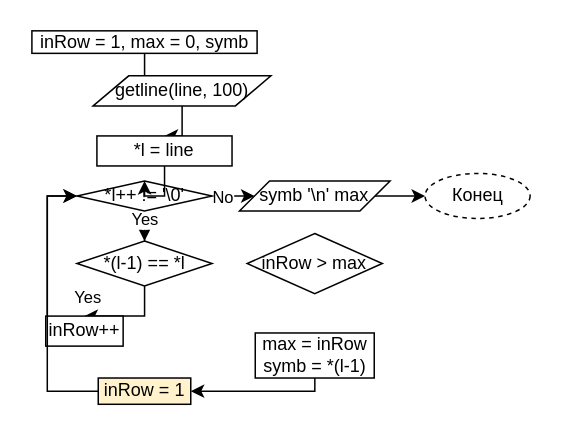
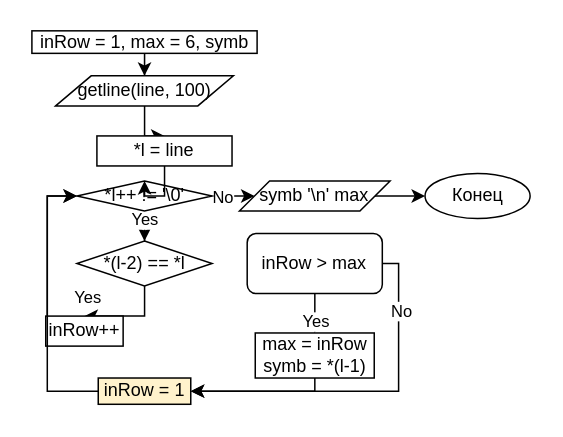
node "inRow = 1, max = 0, symb": label "inRow = 1, max = 0, symb" -> "inRow = 1, max = 6, symb"
node "getline(line, 100)": moved (182, 91) -> (144, 91)
node "Конец": style dashed -> solid
node "*(l-1) == *l": label "*(l-1) == *l" -> "*(l-2) == *l"
node "inRow > max": shape diamond -> rounded rectangle
edge "inRow > max" -> "max = inRow symb = *(l-1)": added, label "Yes"
edge "inRow > max" -> "inRow = 1": added, label "No"
